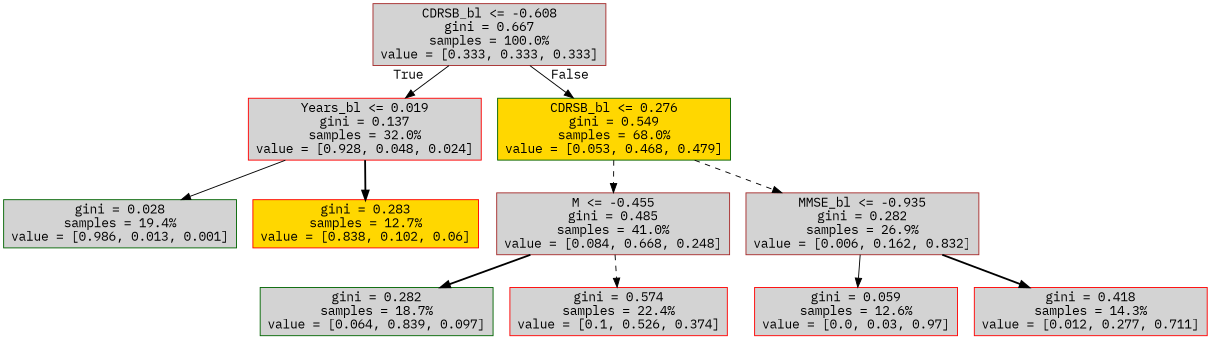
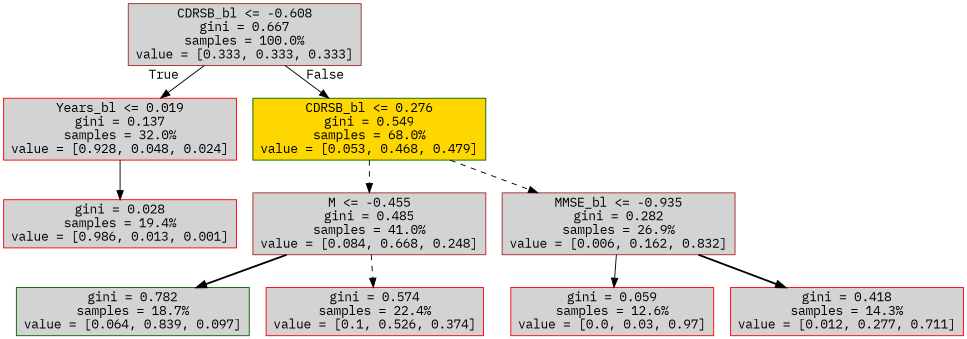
node "gini = 0.028 samples = 19.4% value = [0.986, 0.013, 0.001]": color darkgreen -> red
node "gini = 0.283 samples = 12.7% value = [0.838, 0.102, 0.06]": removed
node "gini = 0.282 samples = 18.7% value = [0.064, 0.839, 0.097]": label "gini = 0.282 samples = 18.7% value = [0.064, 0.839, 0.097]" -> "gini = 0.782 samples = 18.7% value = [0.064, 0.839, 0.097]"
